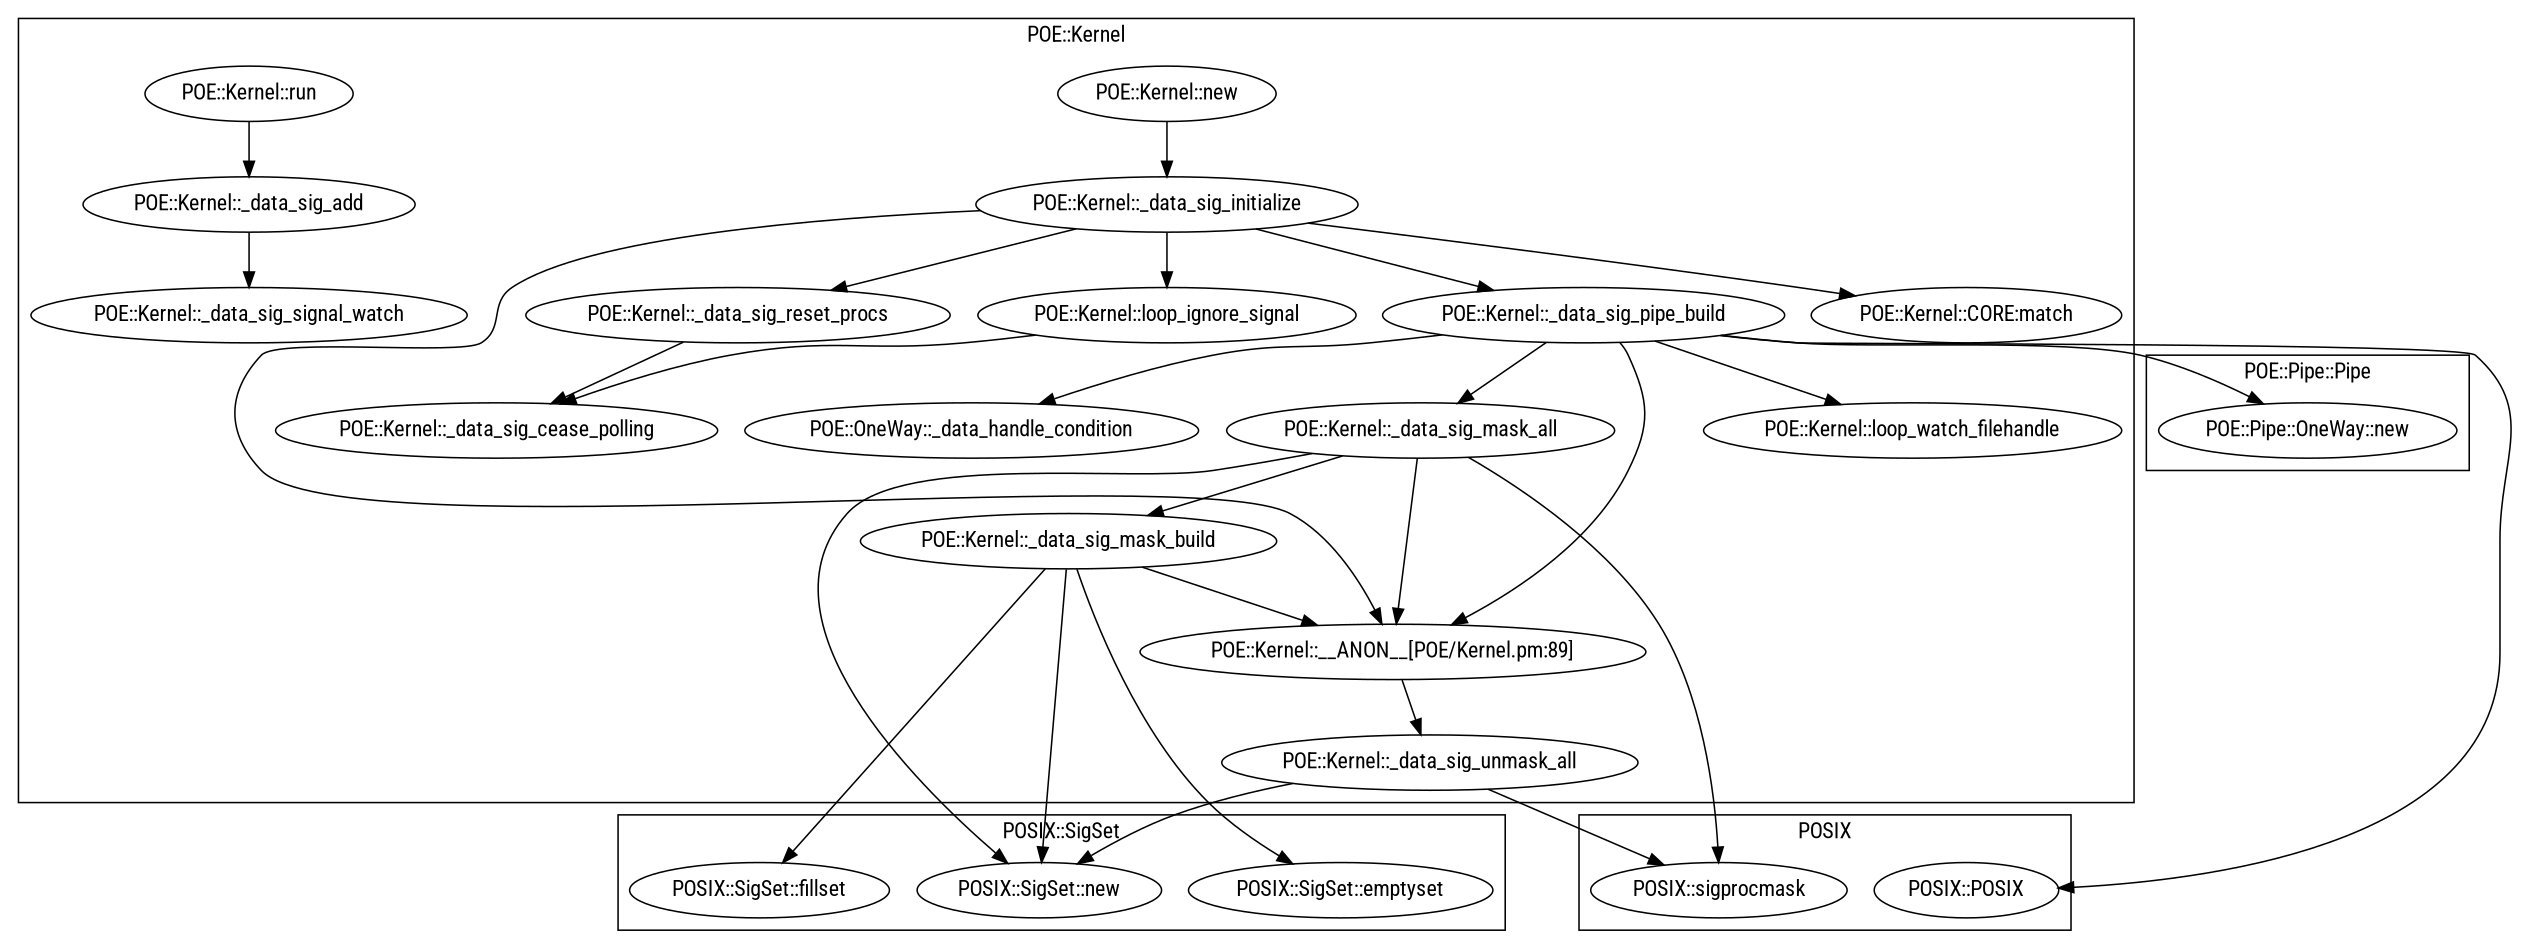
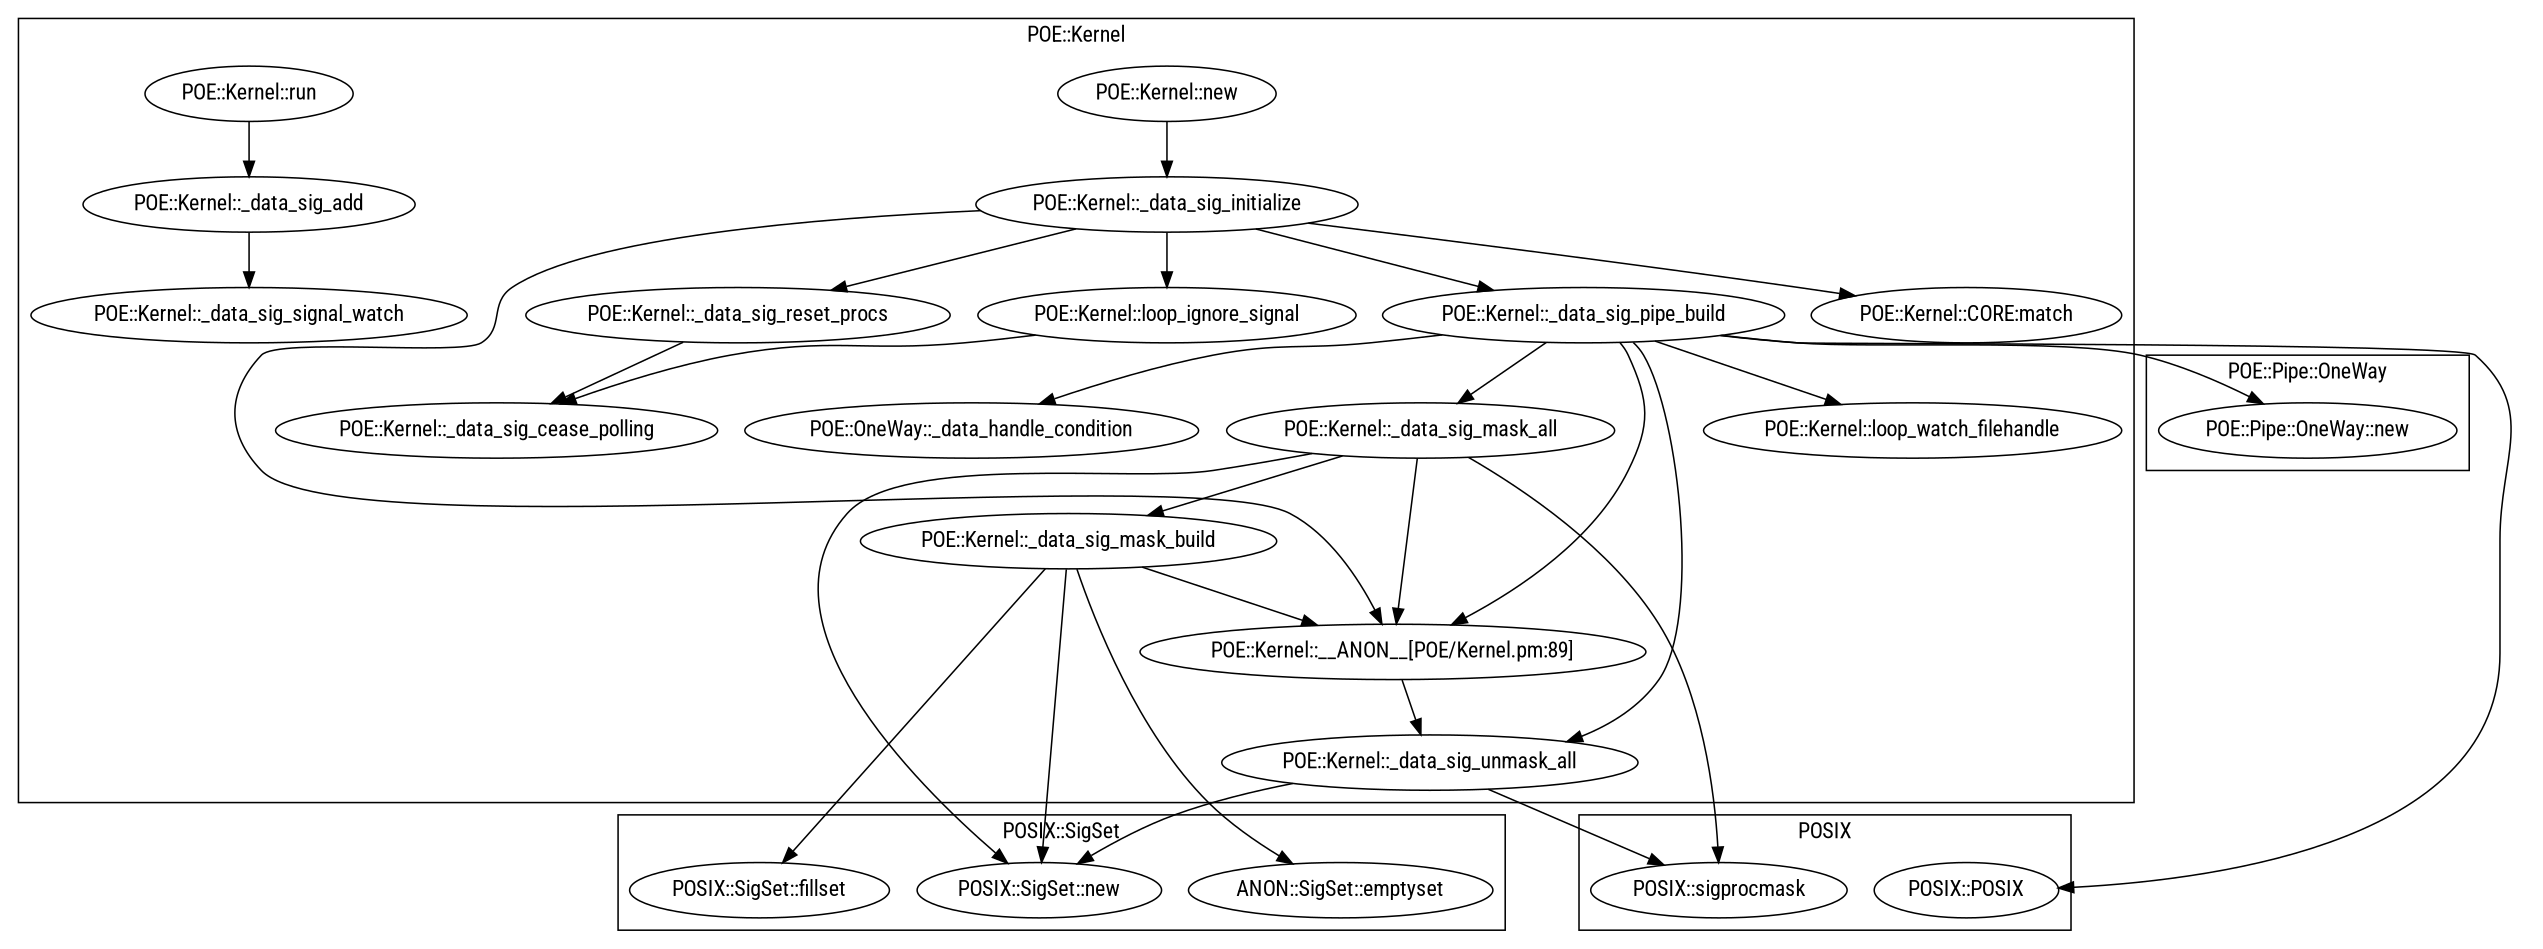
cluster "POE::Pipe::Pipe": label "POE::Pipe::Pipe" -> "POE::Pipe::OneWay"
edge "POE::Kernel::_data_sig_pipe_build" -> "POE::Kernel::_data_sig_unmask_all": added
node "POSIX::SigSet::emptyset": label "POSIX::SigSet::emptyset" -> "ANON::SigSet::emptyset"
